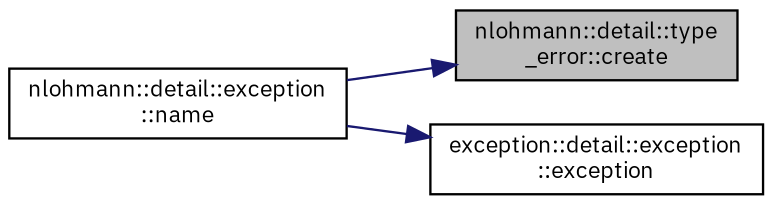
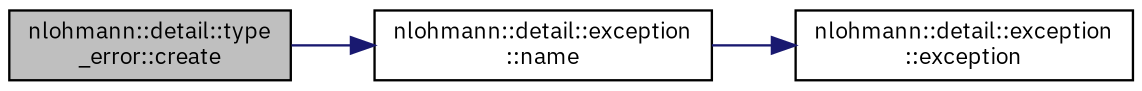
edge "nlohmann::detail::exception ::name" -> "nlohmann::detail::type _error::create": reversed
node "exception::detail::exception ::exception": label "exception::detail::exception ::exception" -> "nlohmann::detail::exception ::exception"
